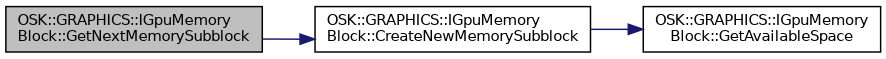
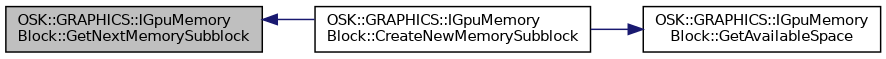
edge "OSK::GRAPHICS::IGpuMemory Block::GetNextMemorySubblock" -> "OSK::GRAPHICS::IGpuMemory Block::CreateNewMemorySubblock": reversed
